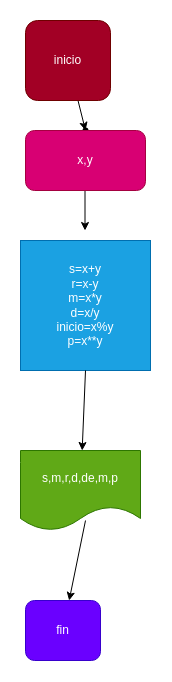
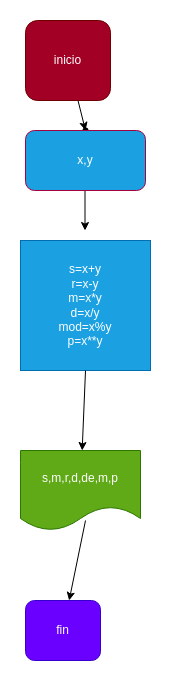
node "x,y": fillcolor #d80073 -> #1ba1e2
node "s=x+y r=x-y m=x*y d=x/y inicio=x%y p=x**y": label "s=x+y r=x-y m=x*y d=x/y inicio=x%y p=x**y" -> "s=x+y r=x-y m=x*y d=x/y mod=x%y p=x**y"
